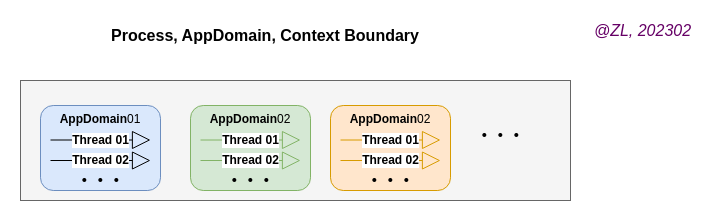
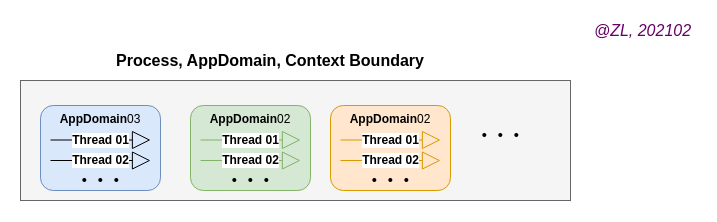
node "@ZL, 202302": label "@ZL, 202302" -> "@ZL, 202102"
node "Process, AppDomain, Context Boundary": moved (266, 36) -> (271, 61)
node "AppDomain01": label "AppDomain01" -> "AppDomain03"
